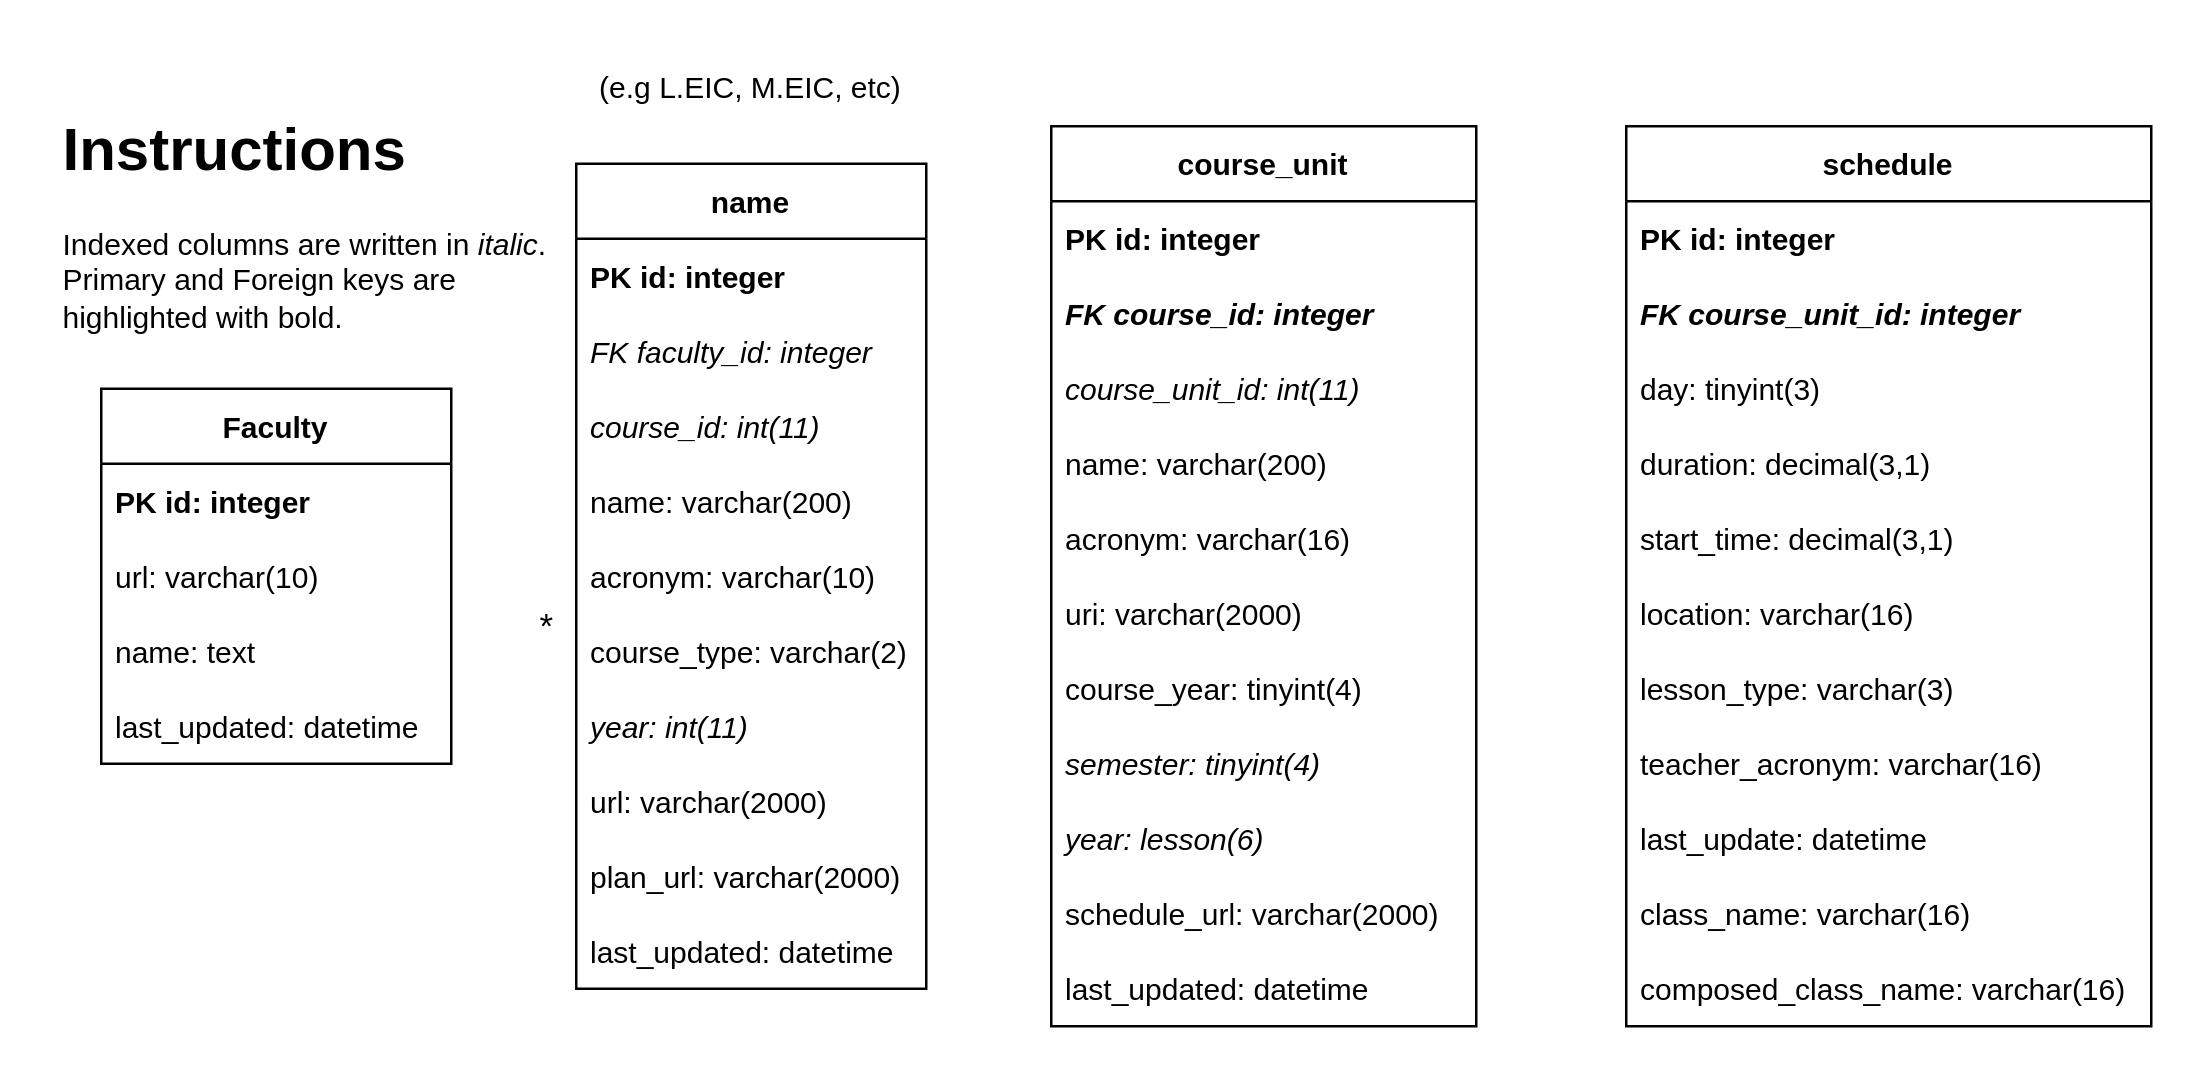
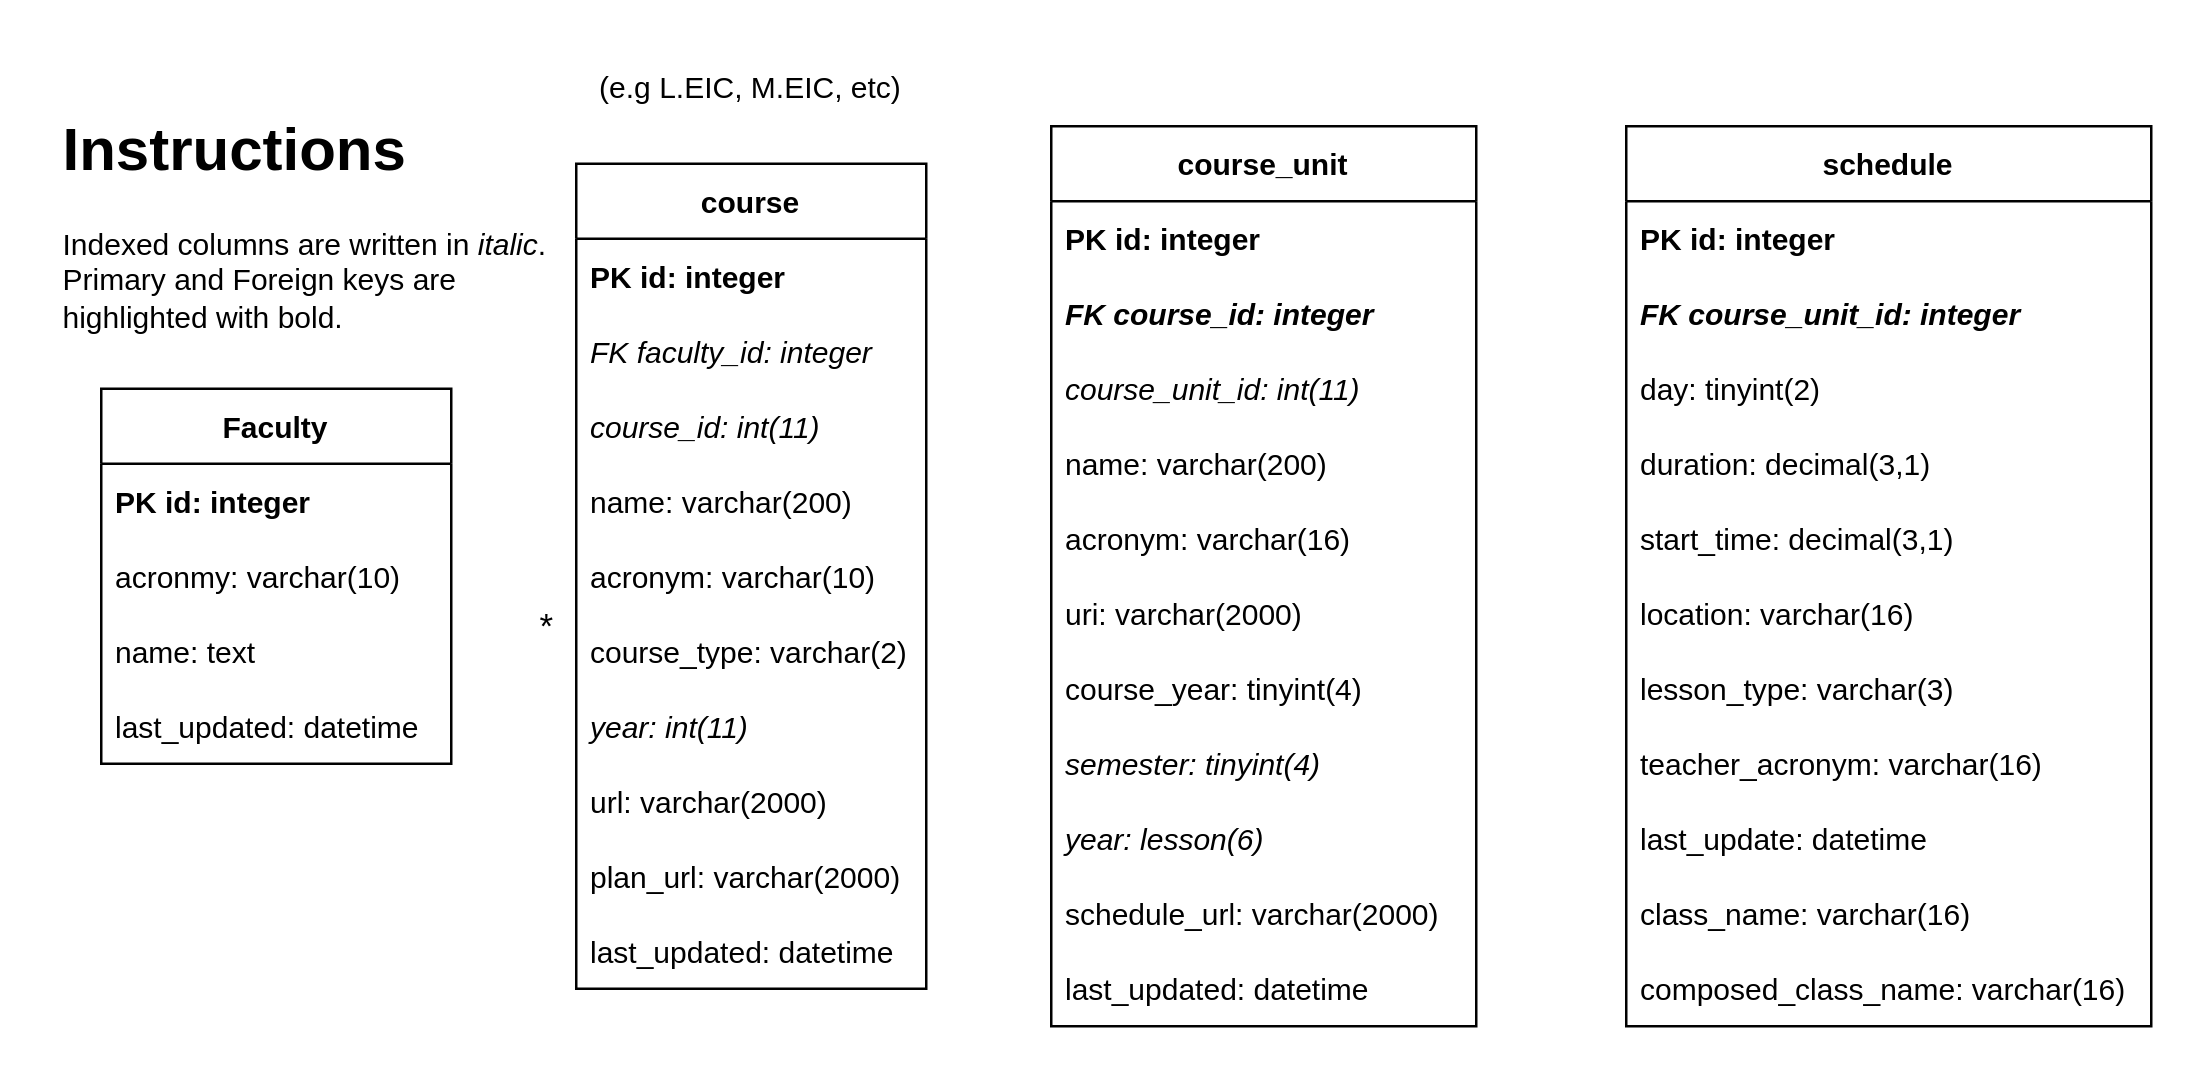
node "name": label "name" -> "course"
node "day: tinyint(3)": label "day: tinyint(3)" -> "day: tinyint(2)"
node "url: varchar(10)": label "url: varchar(10)" -> "acronmy: varchar(10)"
